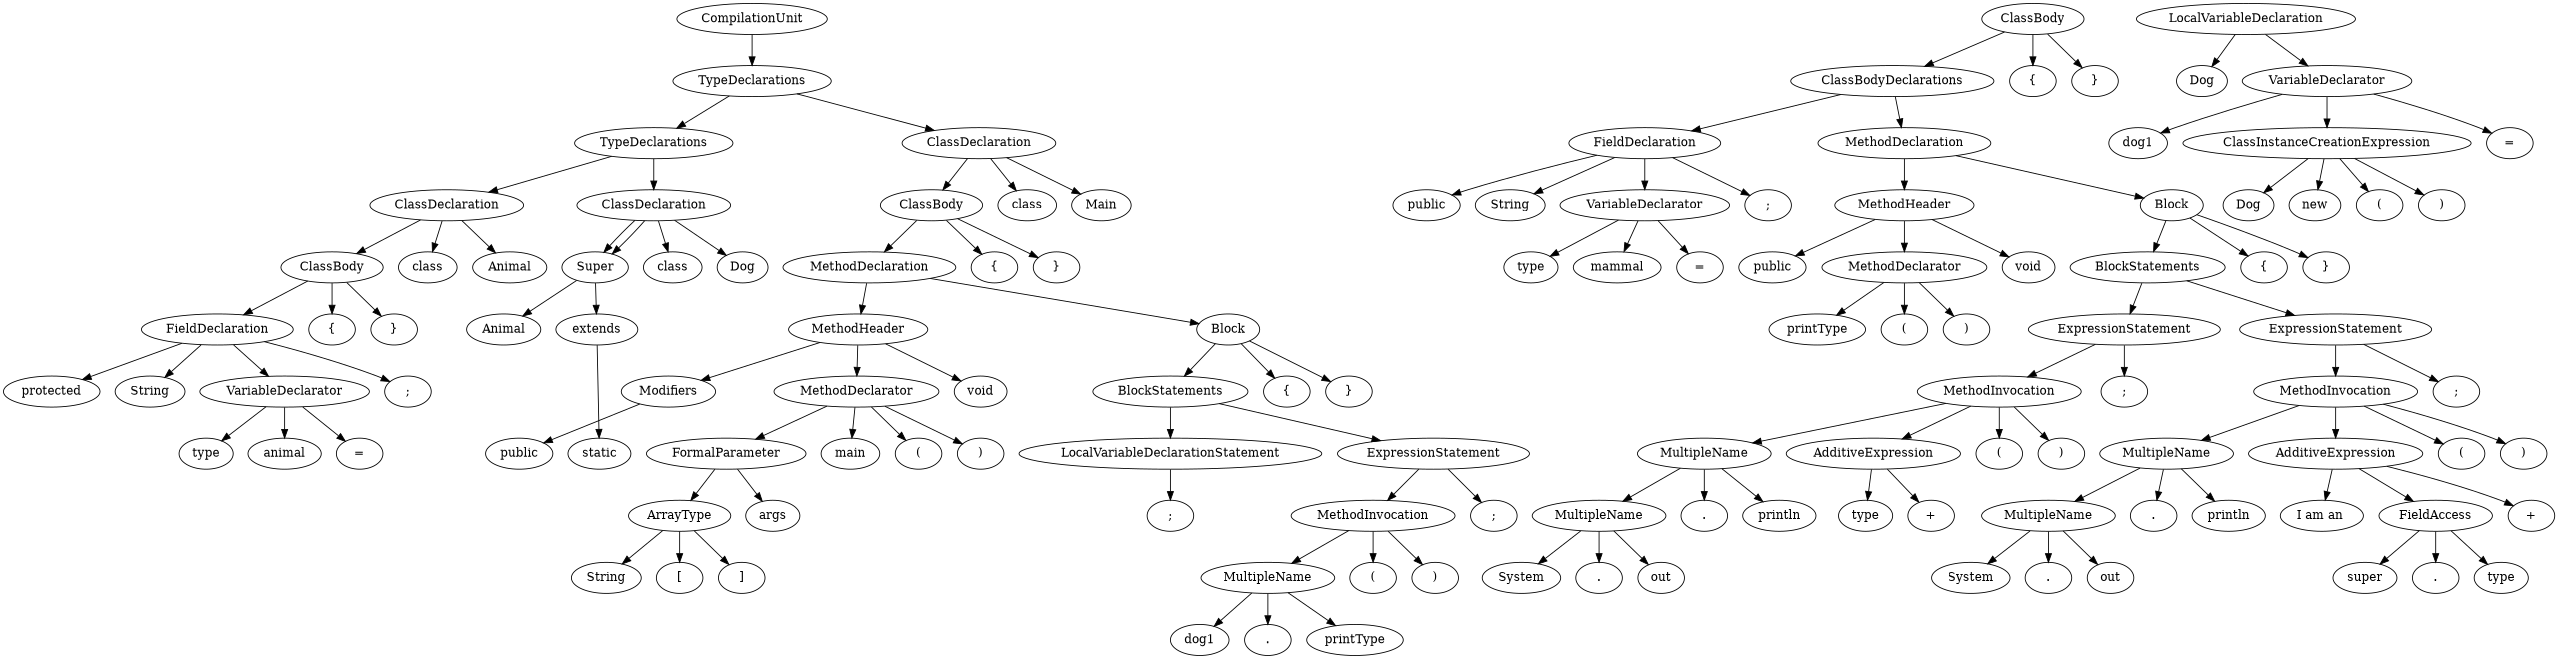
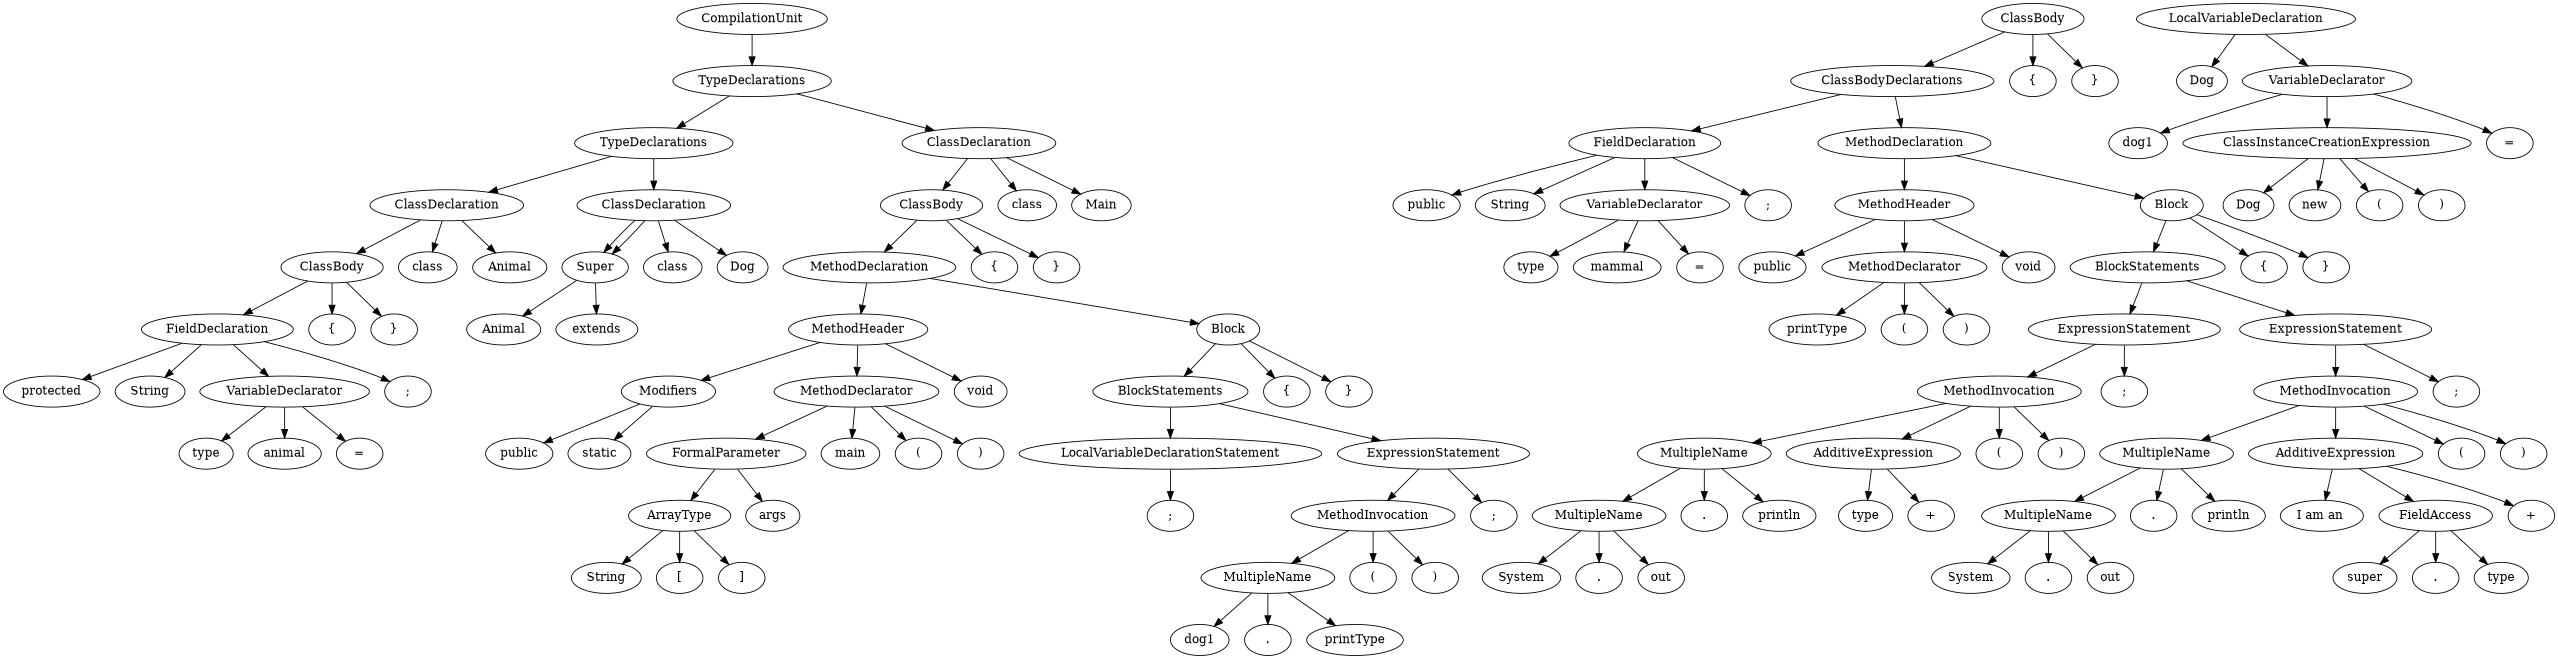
edge "extends" -> "static": now "Modifiers" -> "static"
